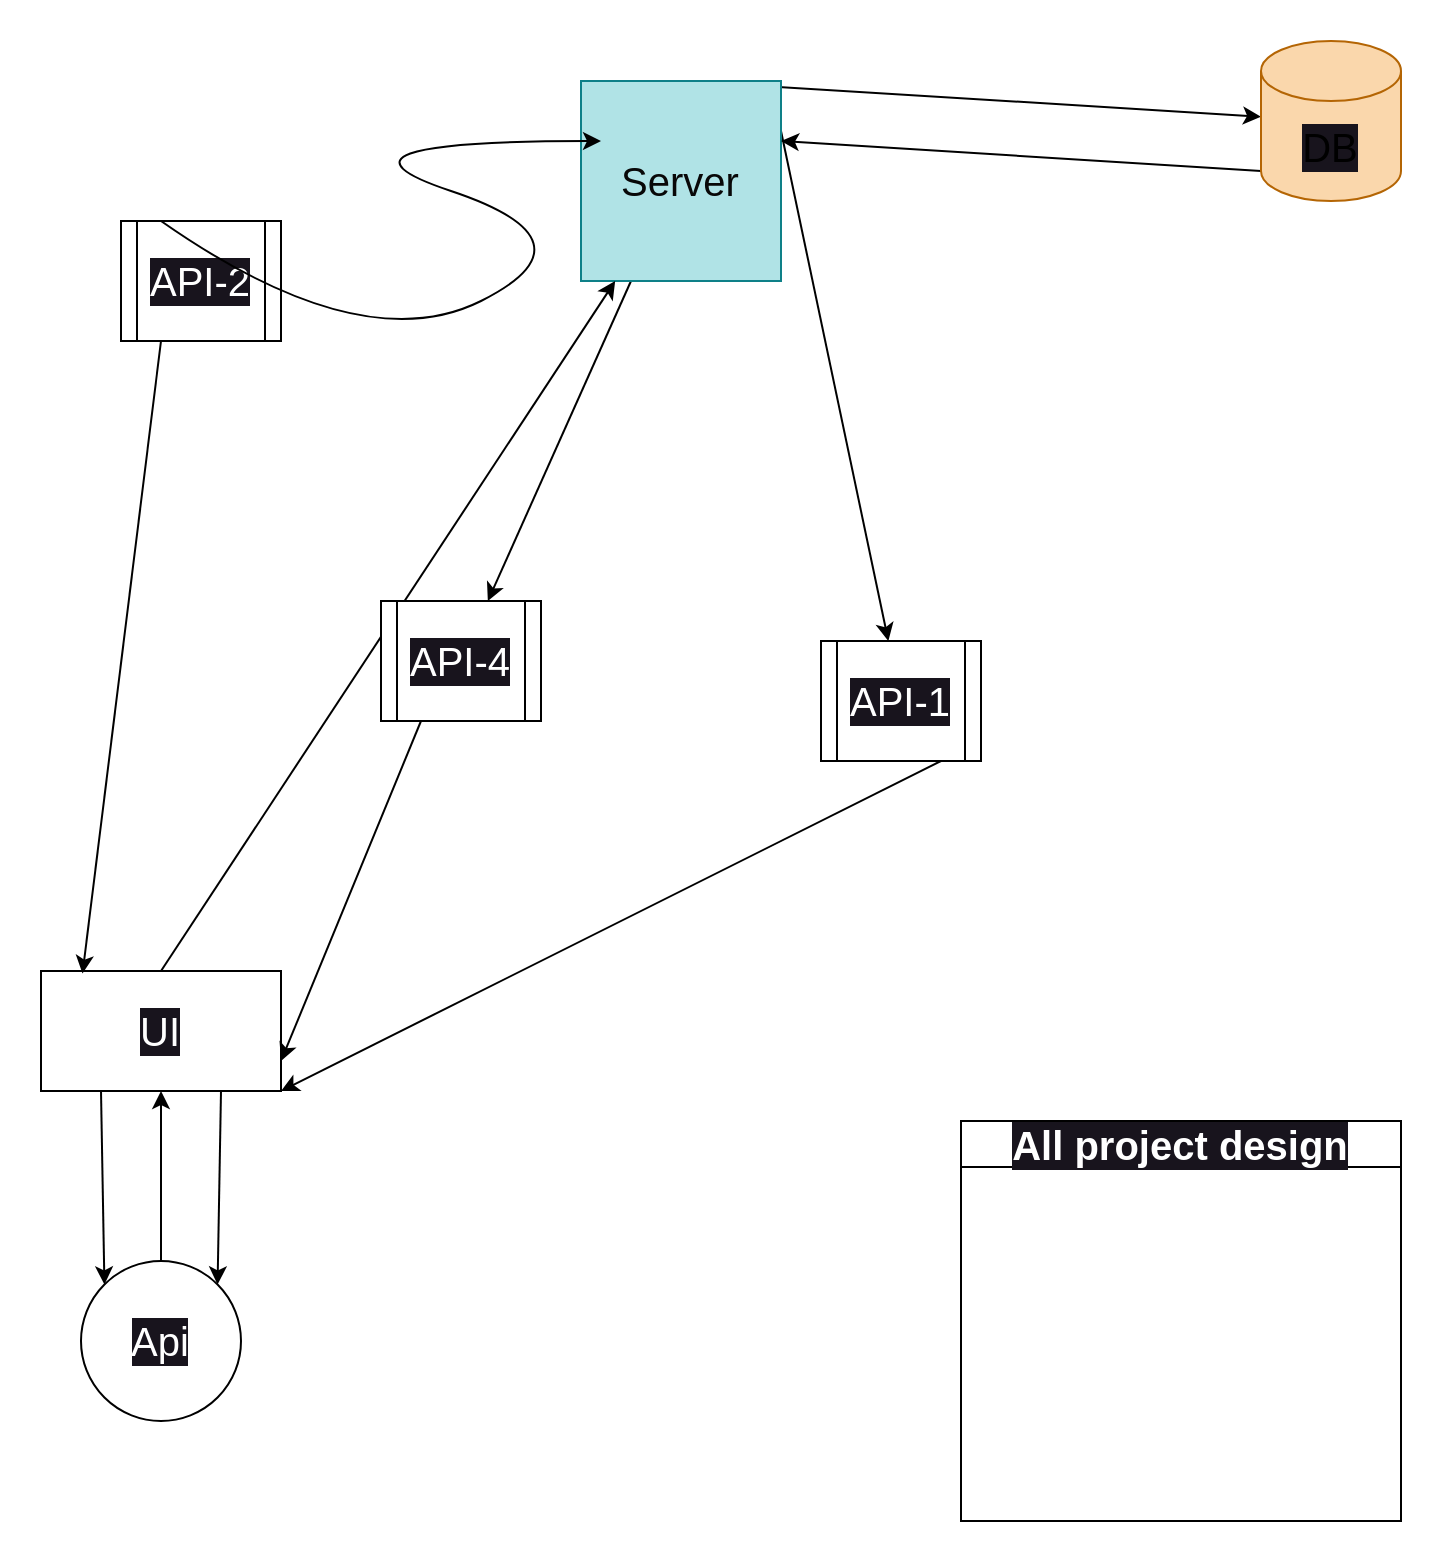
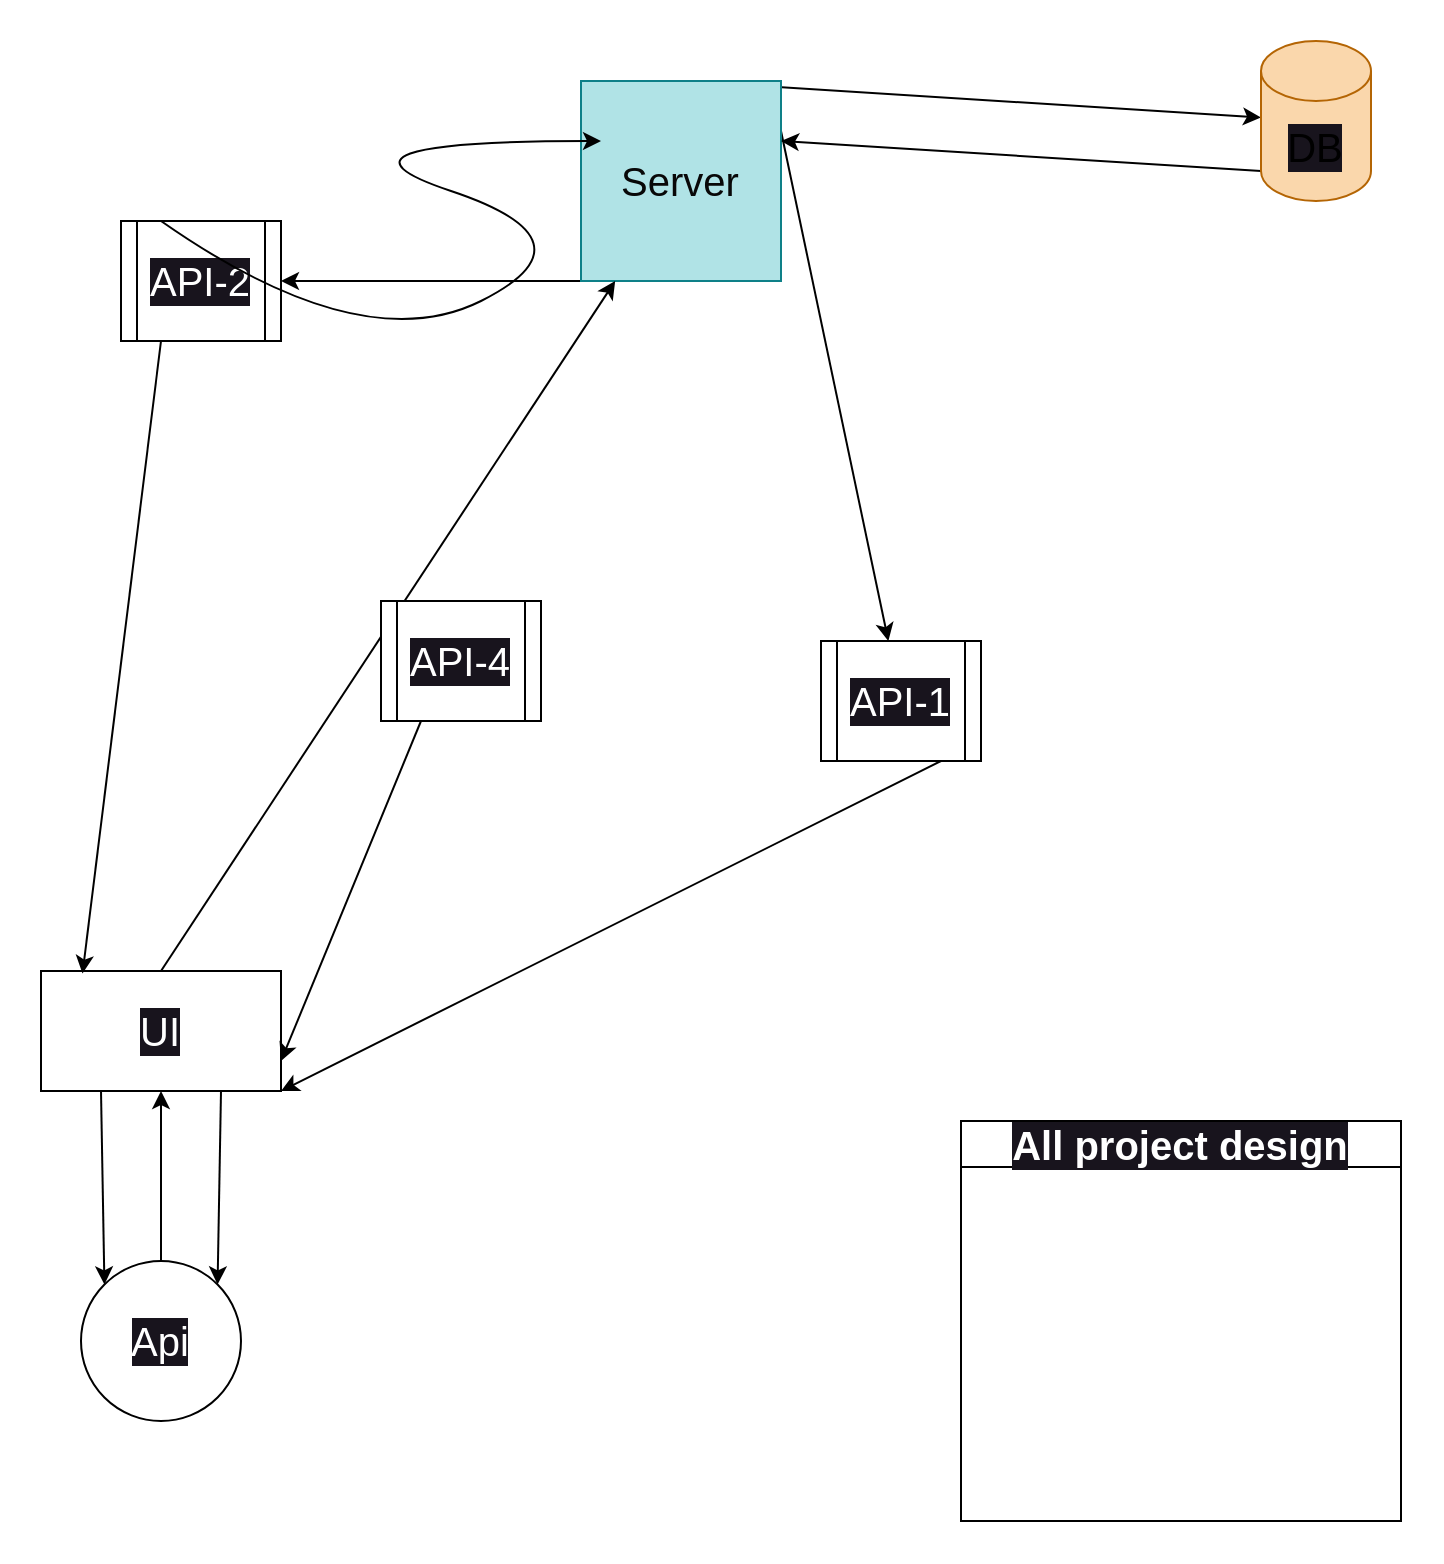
node "DB": size 140x160 -> 110x160
edge "Server" -> "API-4": now "Server" -> "API-2"
